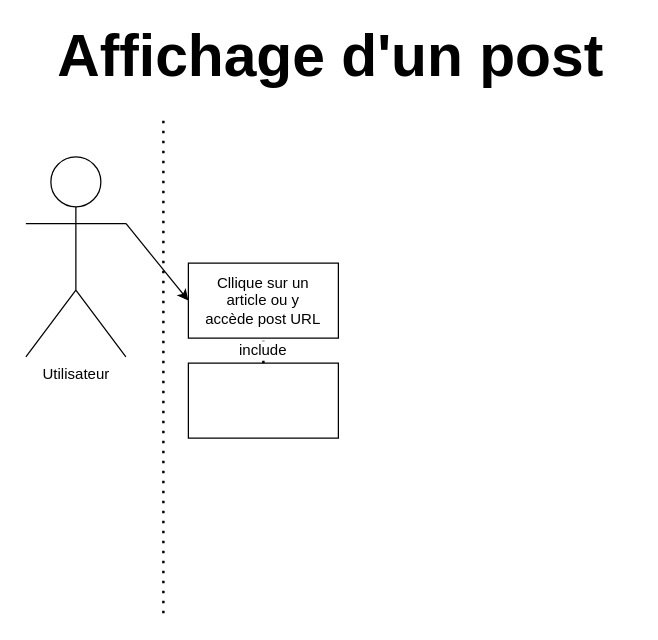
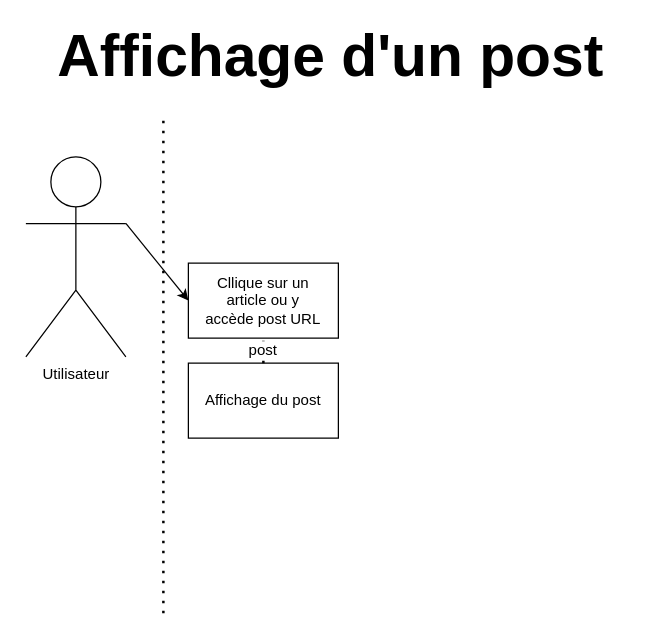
node "include": label "include" -> "post"
node "Affichage du post": added
